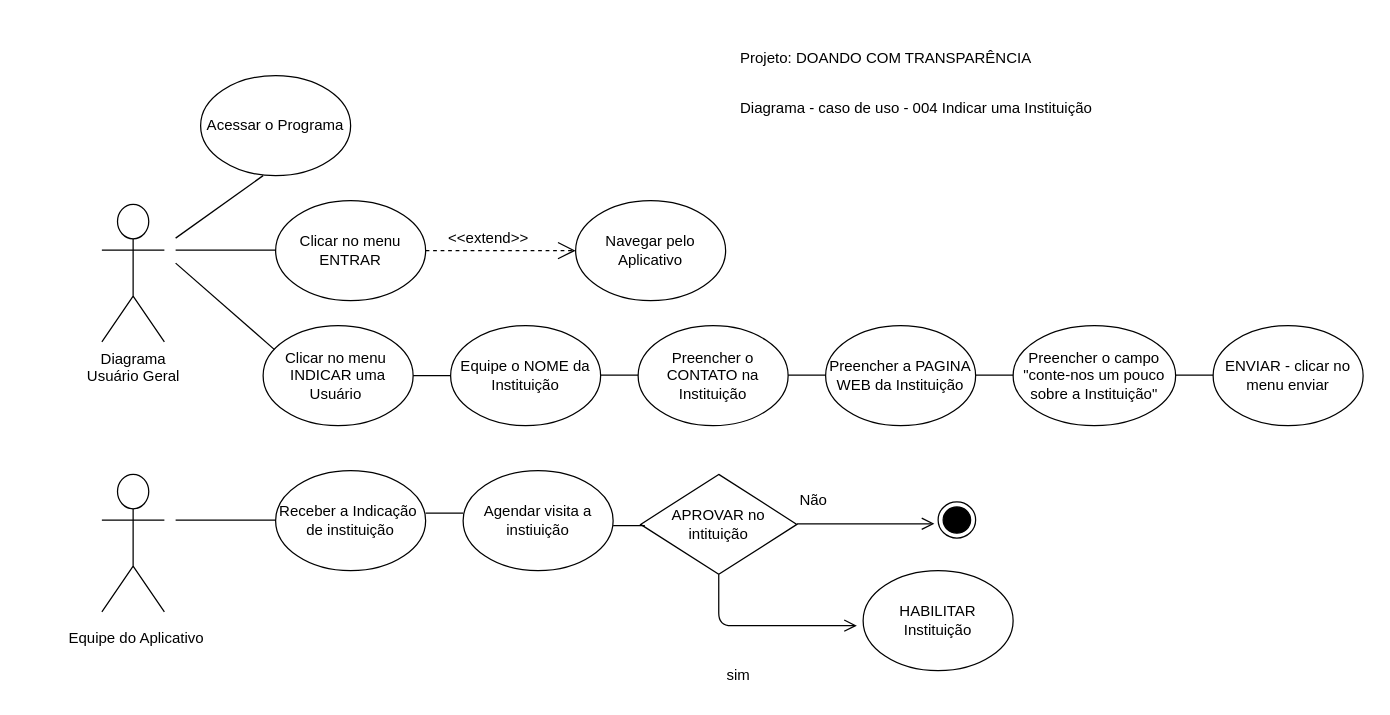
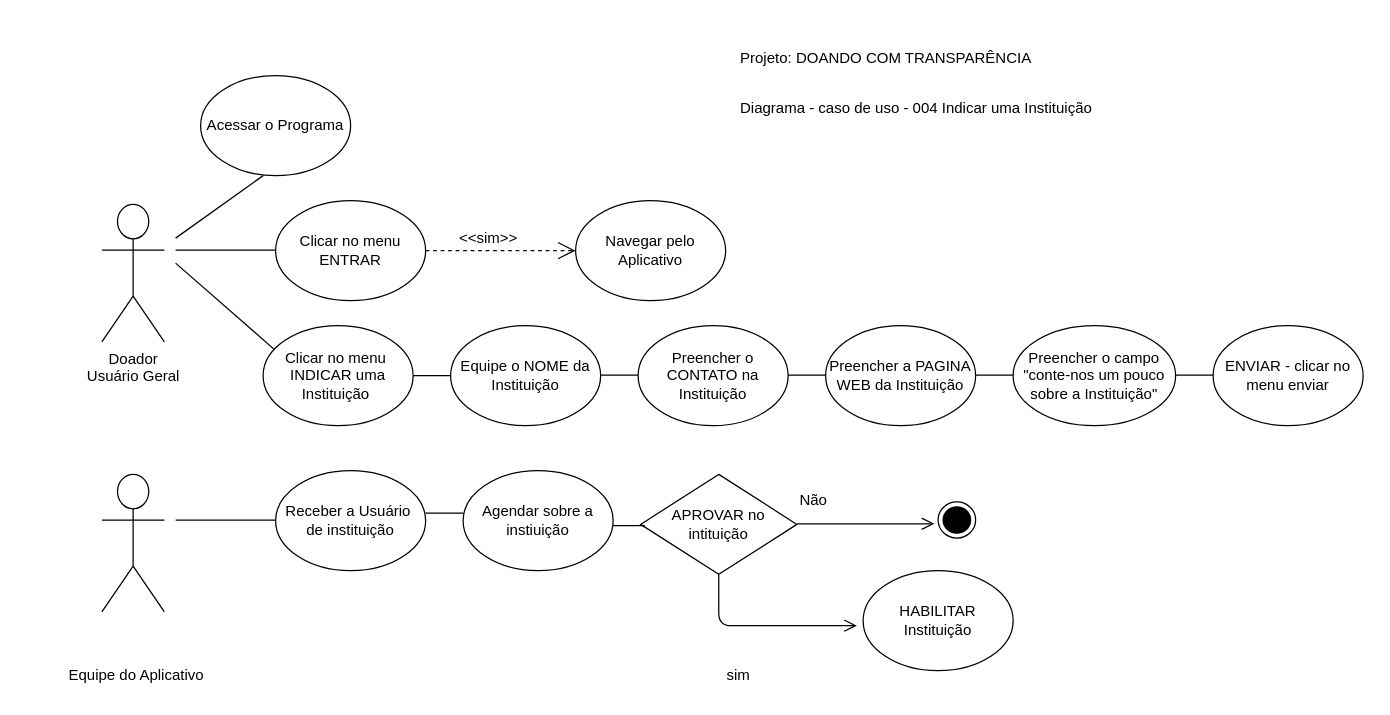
node "<<extend>>": label "<<extend>>" -> "<<sim>>"
node "Diagrama Usuário Geral": label "Diagrama Usuário Geral" -> "Doador Usuário Geral"
node "Clicar no menu INDICAR uma Usuário": label "Clicar no menu INDICAR uma Usuário" -> "Clicar no menu INDICAR uma Instituição"
node "Receber a Indicação de instituição": label "Receber a Indicação de instituição" -> "Receber a Usuário de instituição"
node "Agendar visita a instiuição": label "Agendar visita a instiuição" -> "Agendar sobre a instiuição"
node "Equipe do Aplicativo": moved (119, 638) -> (119, 676)
